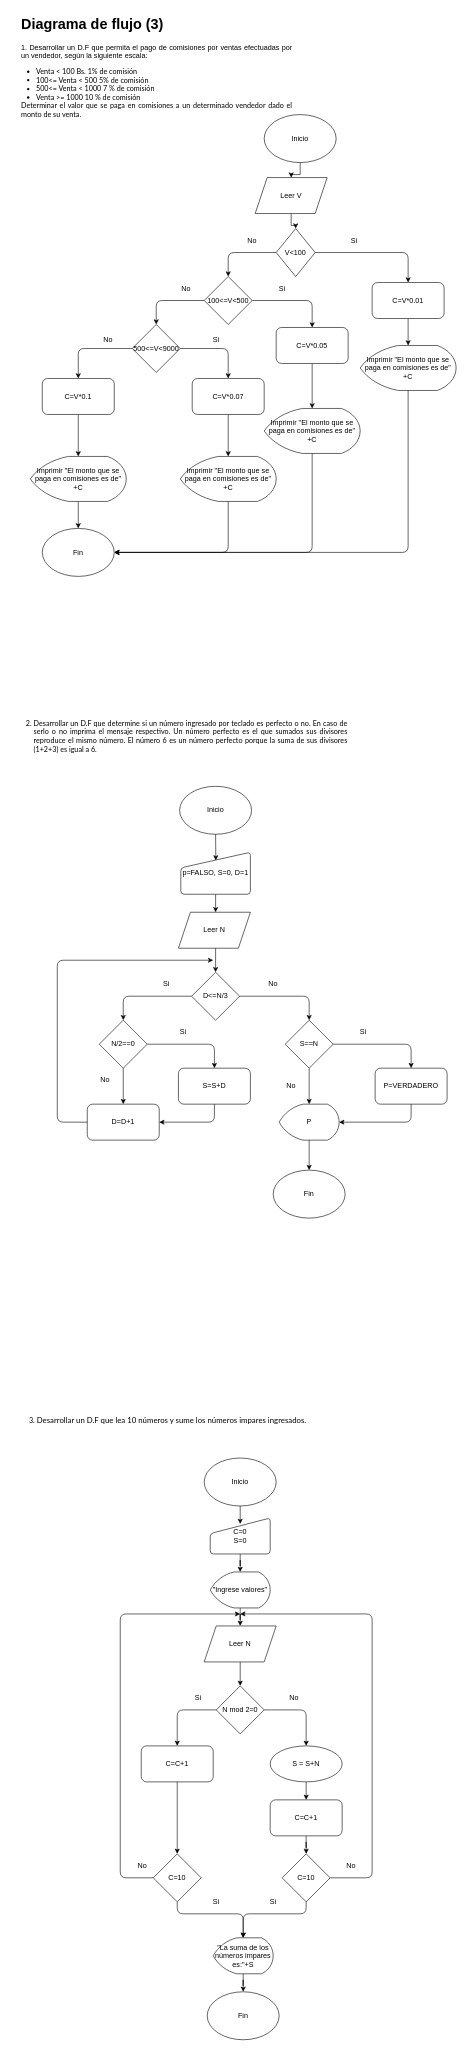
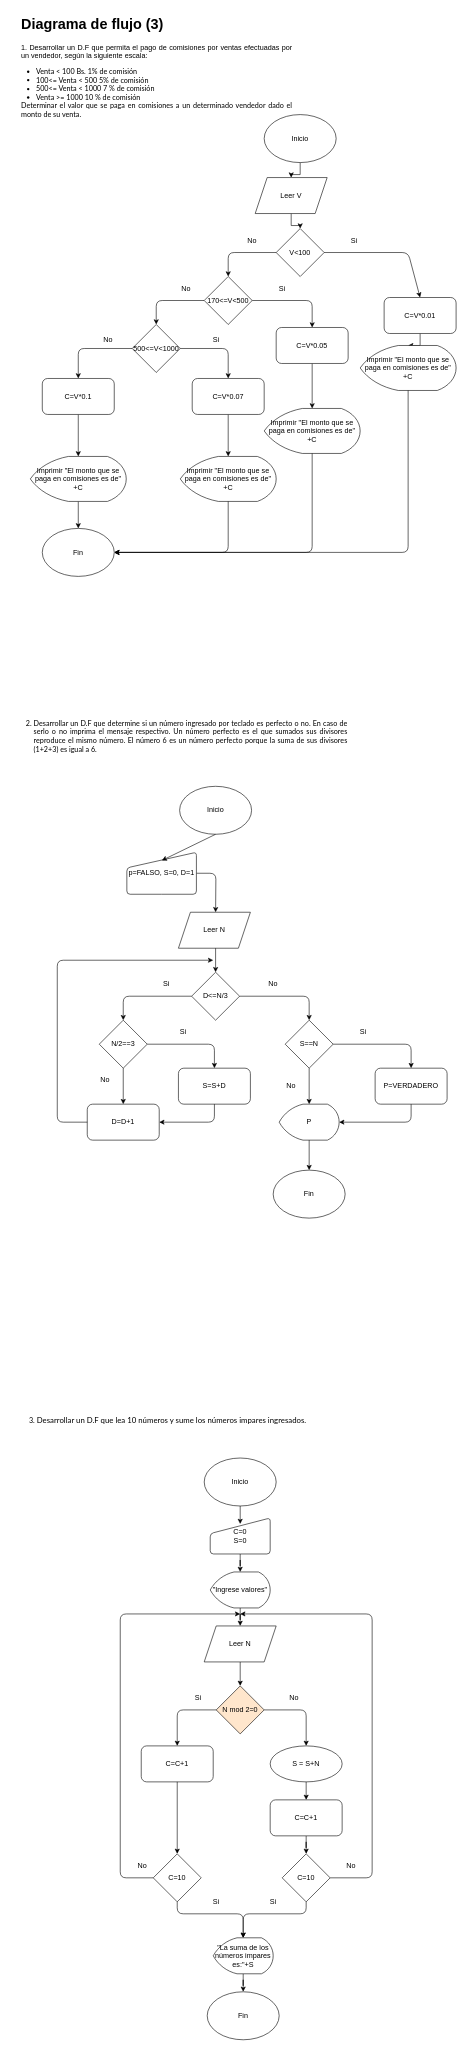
node "V<100": size 39x48 -> 48x48
node "100<=V<500": label "100<=V<500" -> "170<=V<500"
node "C=V*0.01": moved (408, 300) -> (420, 315)
node "500<=V<9000": label "500<=V<9000" -> "500<=V<1000"
node "p=FALSO, S=0, D=1": moved (216, 873) -> (162, 873)
node "N/2==0": label "N/2==0" -> "N/2==3"
node "N mod 2=0": fillcolor #ffffff -> #ffe6cc
